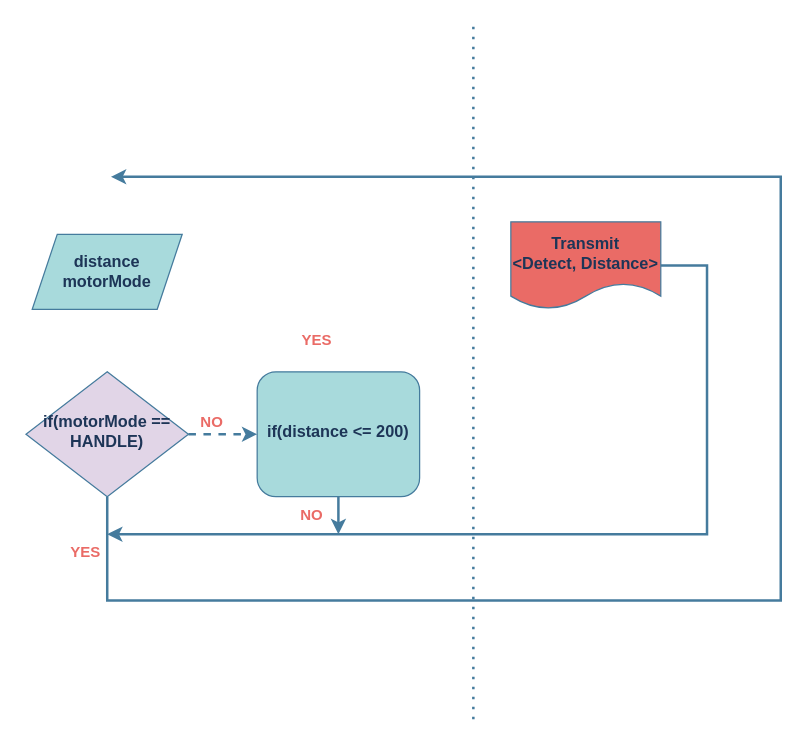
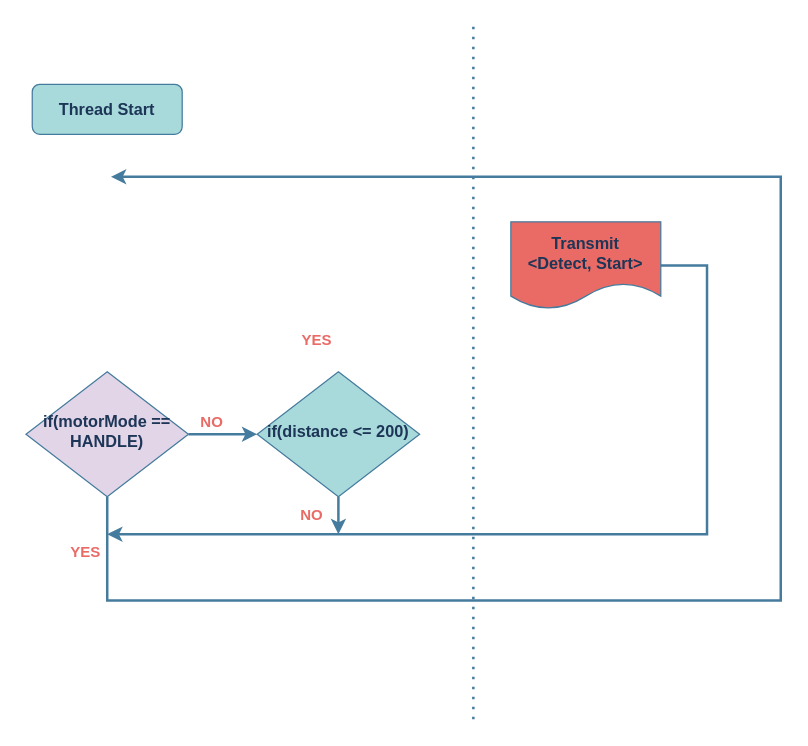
node "Thread Start": added
node "Transmit<Detect, Distance>": label "Transmit<Detect, Distance>" -> "Transmit<Detect, Start>"
node "distancemotorMode": removed
edge "if(motorMode == HANDLE)" -> "if(distance <= 200)": style dashed -> solid
node "if(distance <= 200)": shape rounded rectangle -> diamond
